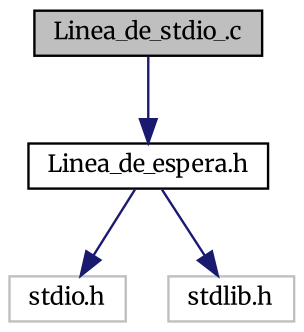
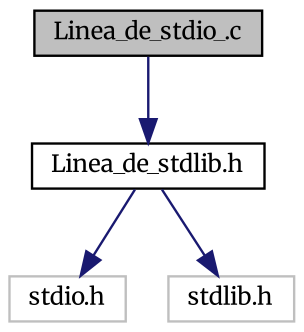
node "Linea_de_espera.h": label "Linea_de_espera.h" -> "Linea_de_stdlib.h"
